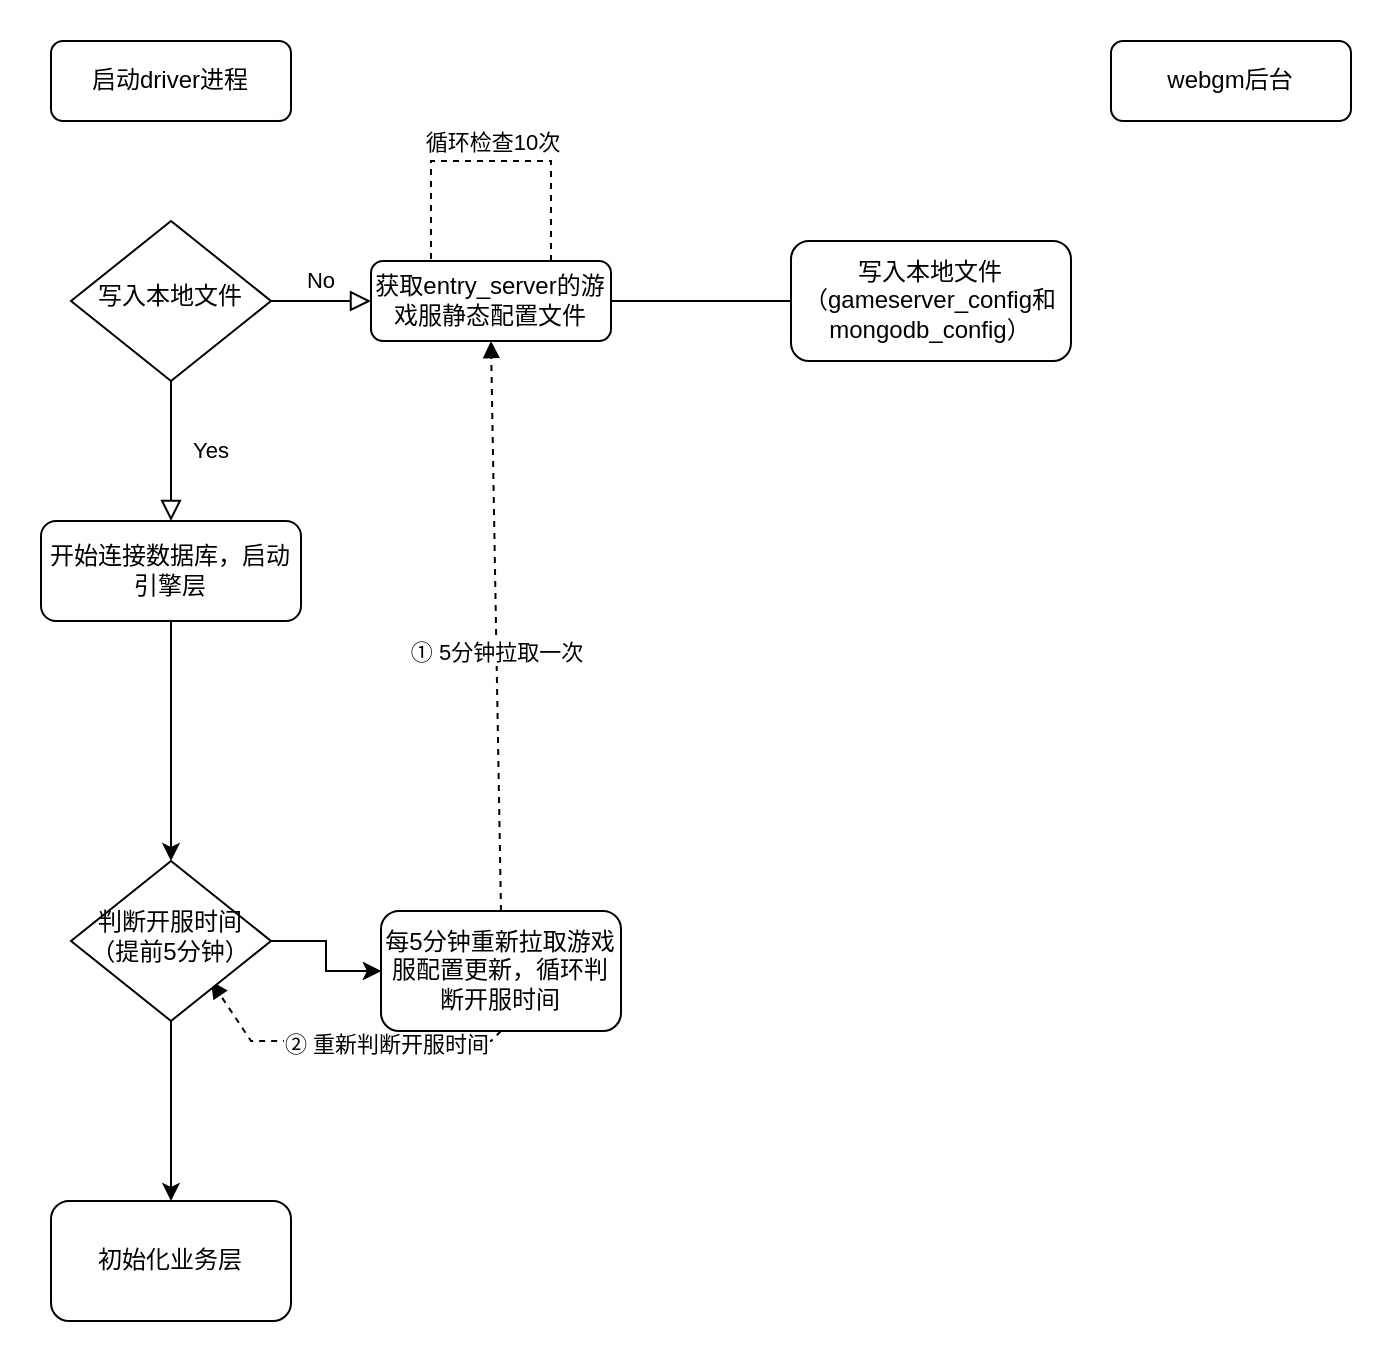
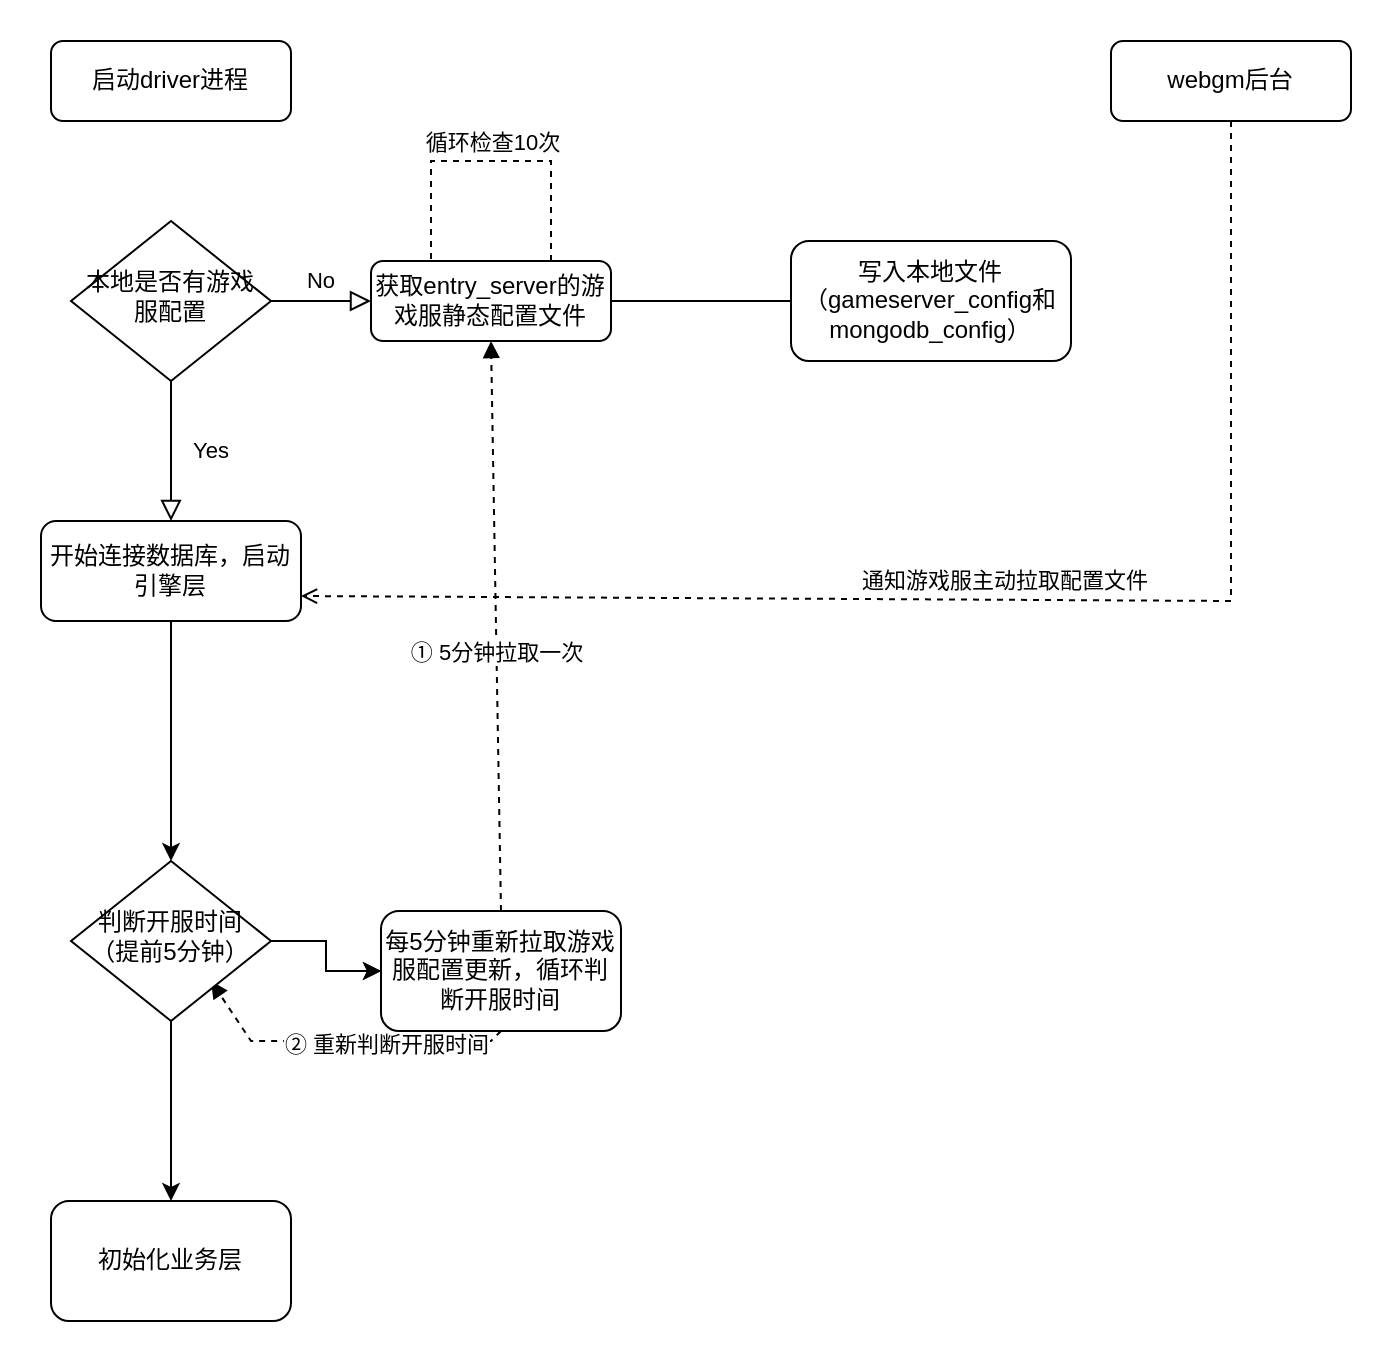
node "写入本地文件": label "写入本地文件" -> "本地是否有游戏服配置"
edge "webgm后台" -> "开始连接数据库，启动引擎层": added, label "通知游戏服主动拉取配置文件"
